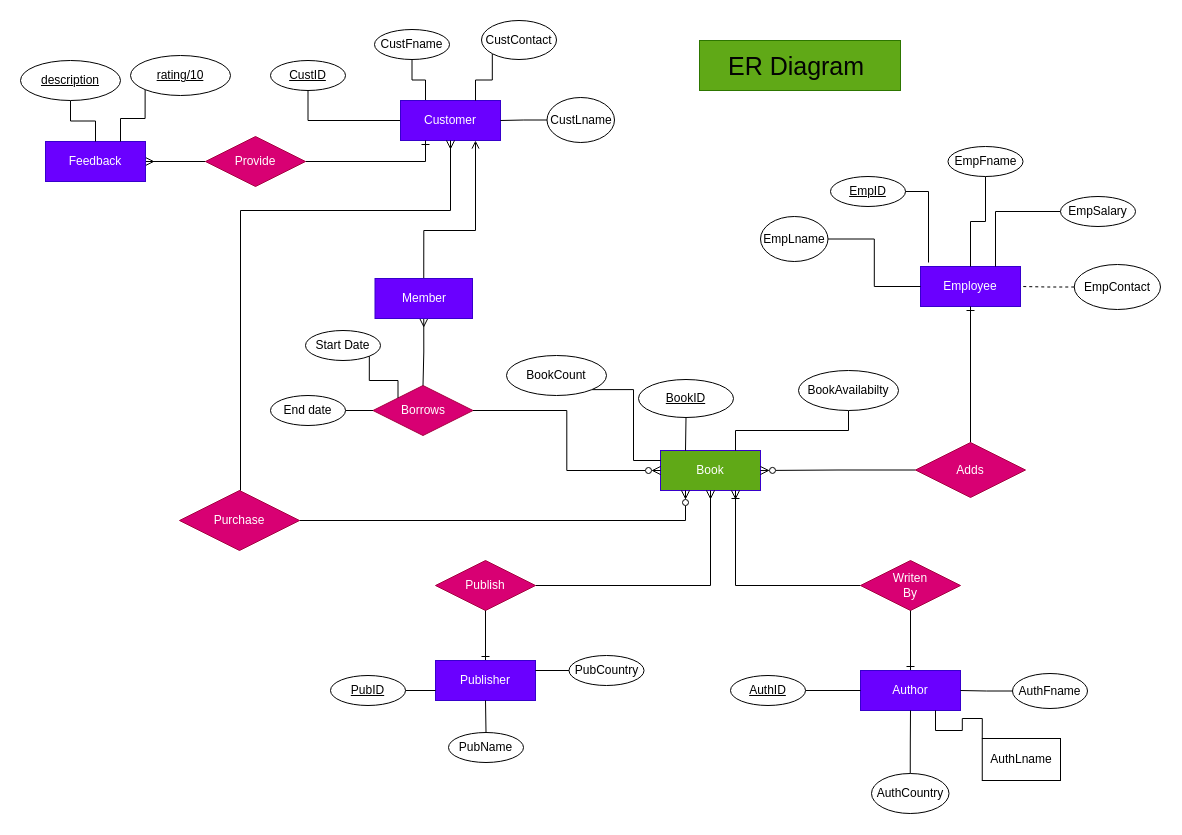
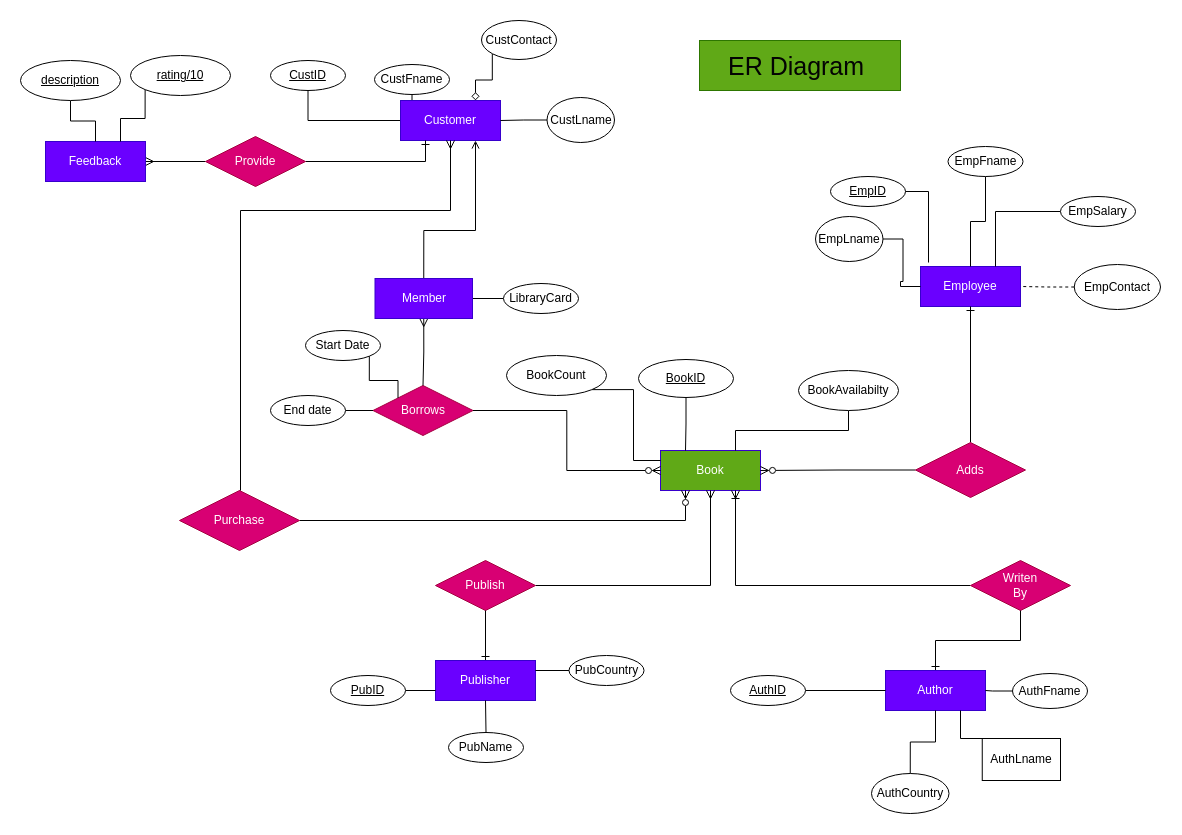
node "CustFname": moved (412, 45) -> (412, 80)
edge "CustContact" -- "Customer": arrowhead none -> diamond
node "EmpLname": moved (794, 239) -> (849, 239)
edge "Member" -- "LibraryCard": added
node "LibraryCard": added
node "BookID": moved (686, 399) -> (686, 379)
node "Writen By": moved (911, 586) -> (1021, 586)
node "Author": moved (911, 691) -> (936, 691)
